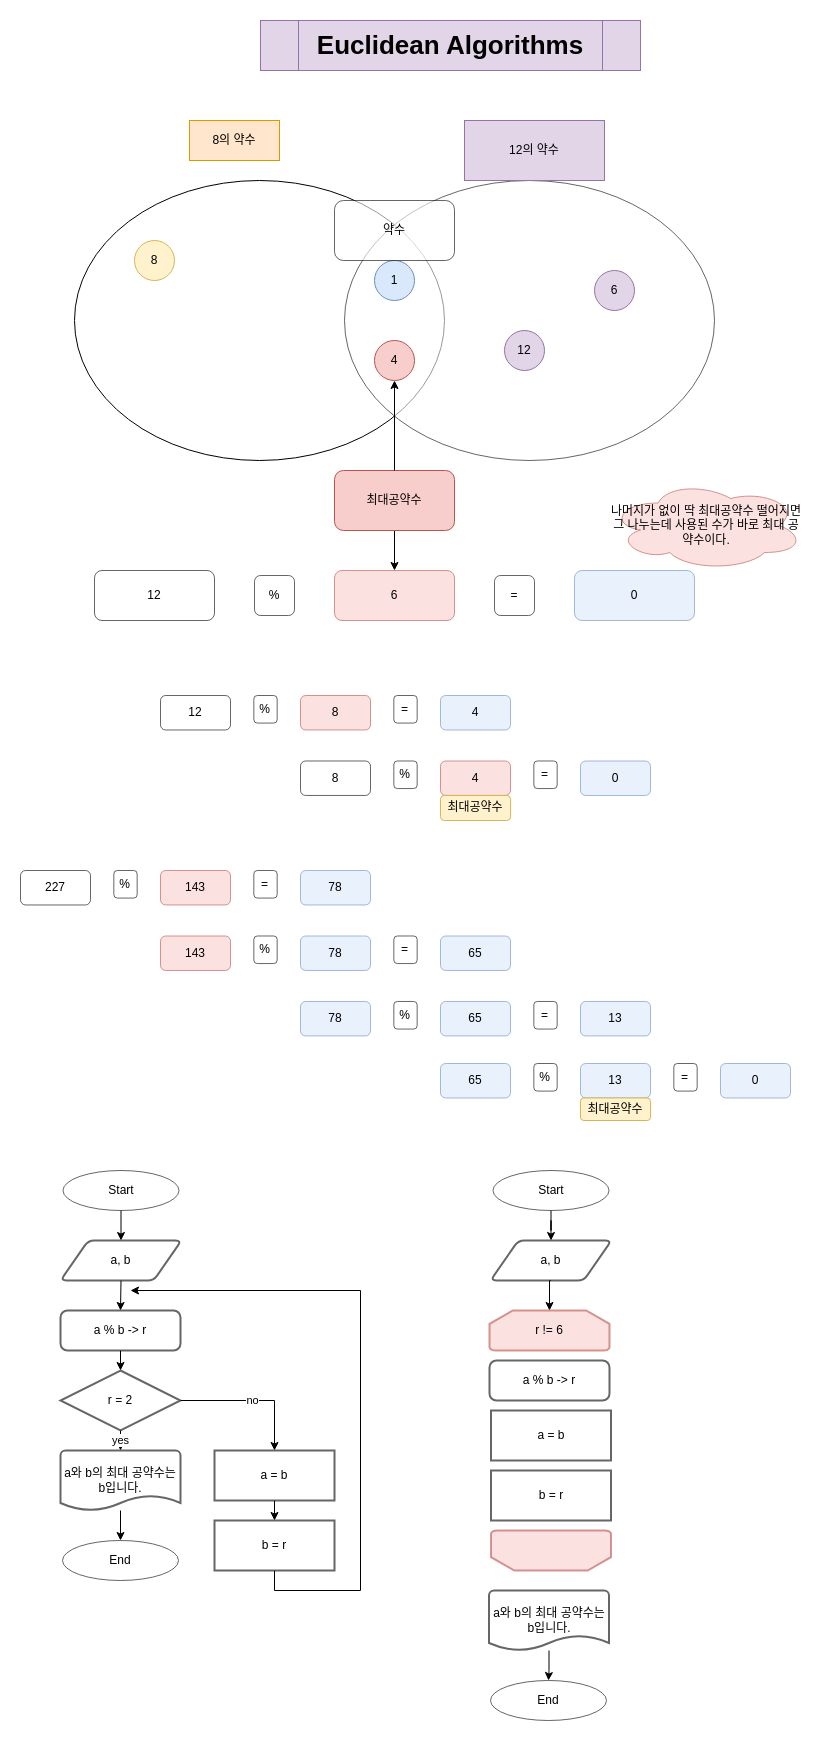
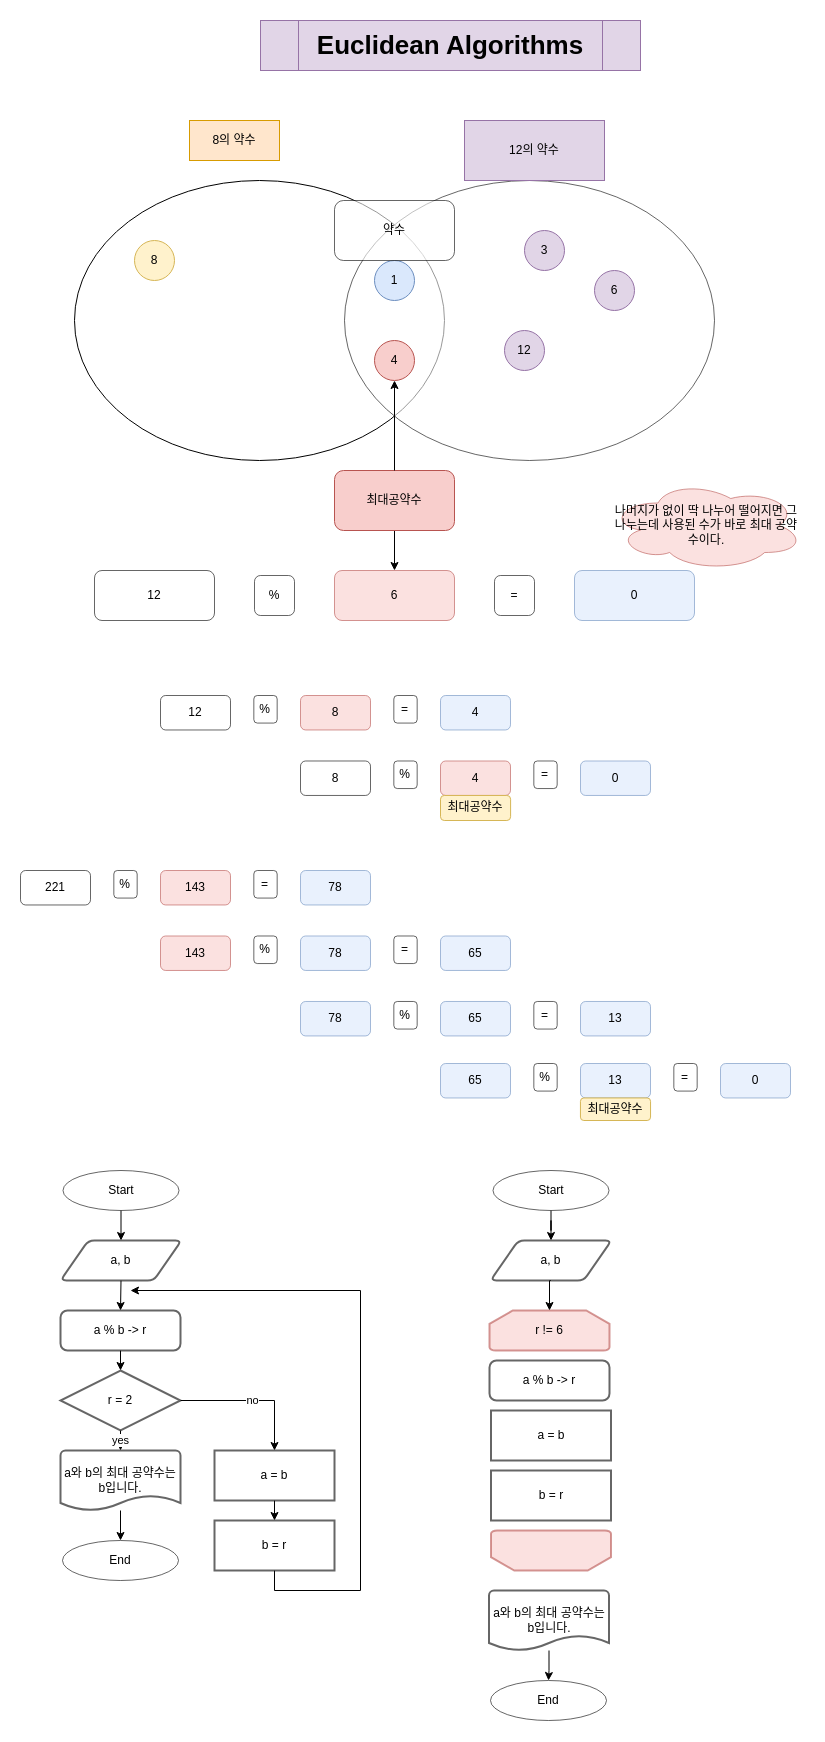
node "3": added
node "나머지가 없이 딱 최대공약수 떨어지면 그 나누는데 사용된 수가 바로 최대 공약수이다.": label "나머지가 없이 딱 최대공약수 떨어지면 그 나누는데 사용된 수가 바로 최대 공약수이다." -> "나머지가 없이 딱 나누어 떨어지면 그 나누는데 사용된 수가 바로 최대 공약수이다."
node "227": label "227" -> "221"
